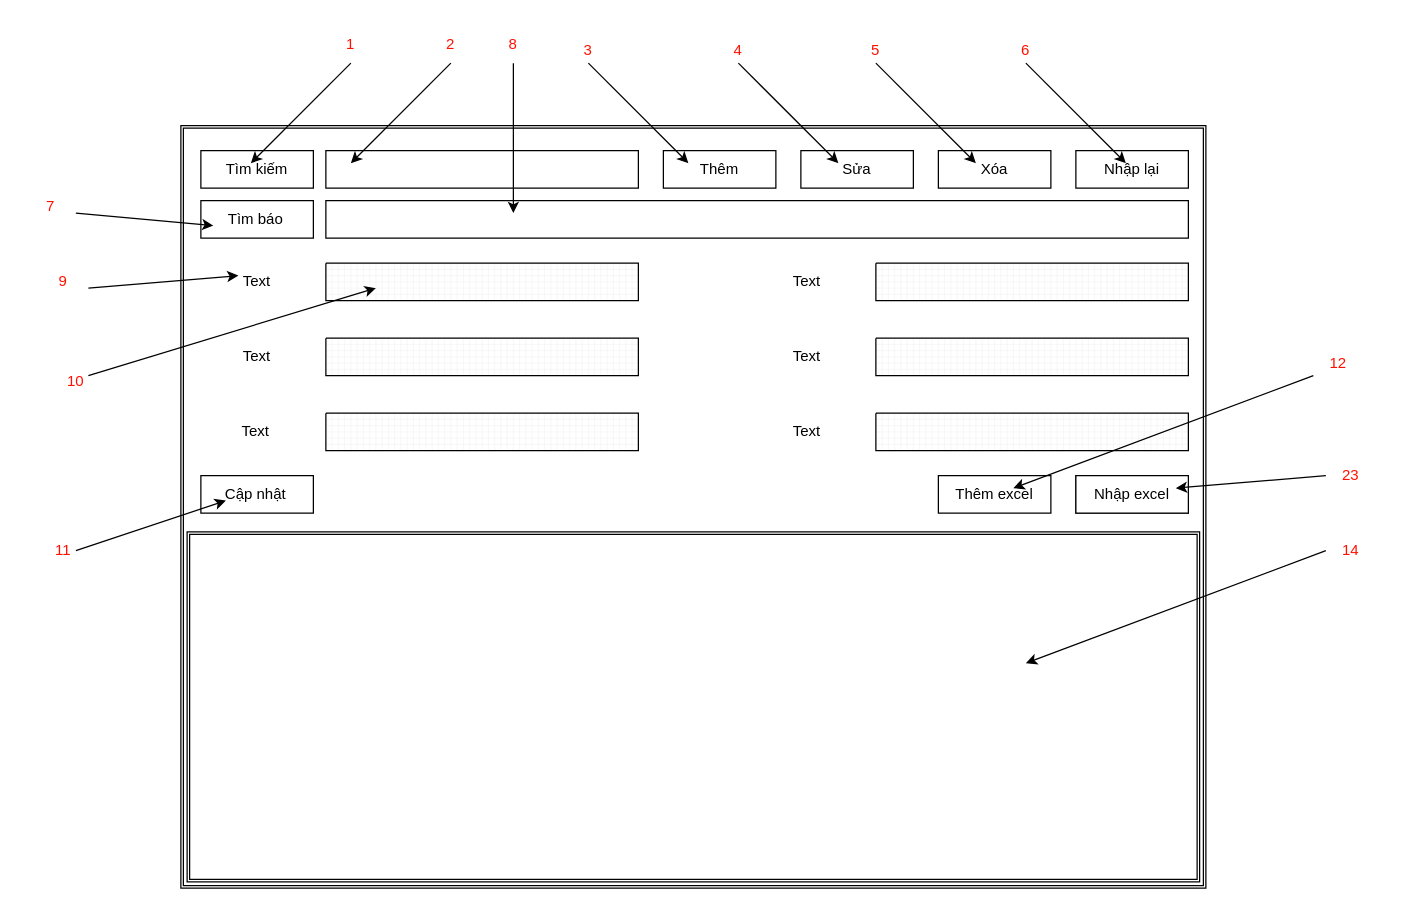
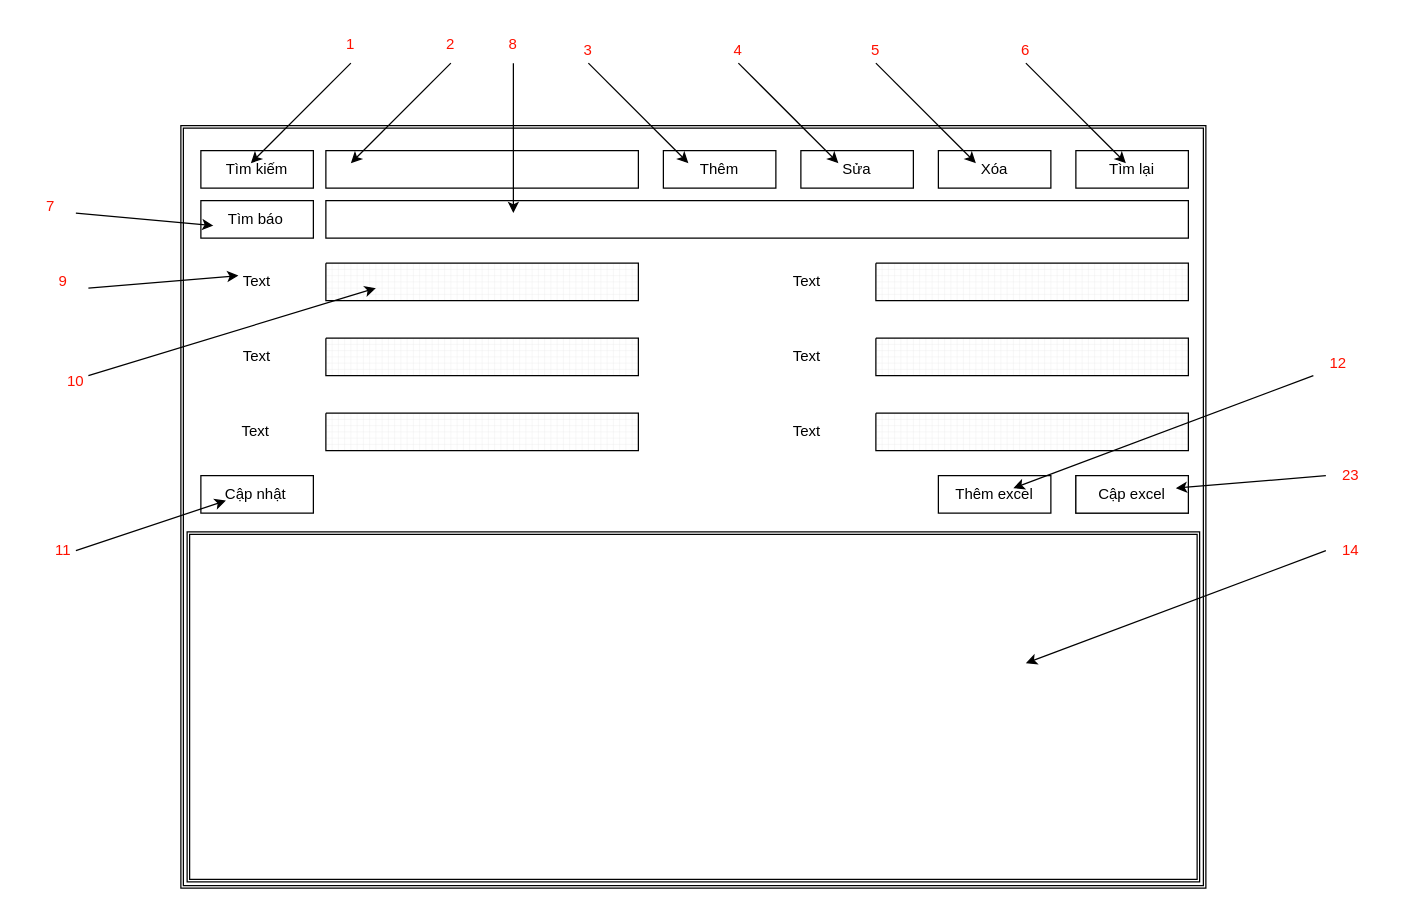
node "Nhập lại": label "Nhập lại" -> "Tìm lại"
node "Nhập excel": label "Nhập excel" -> "Cập excel"
